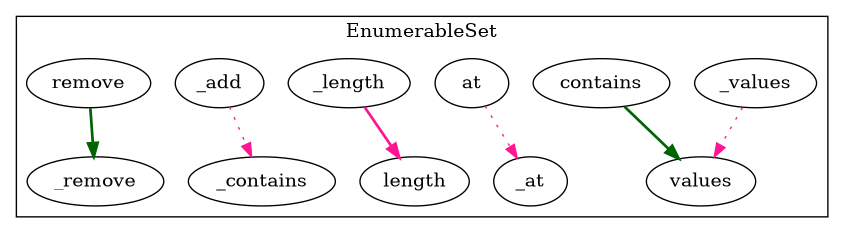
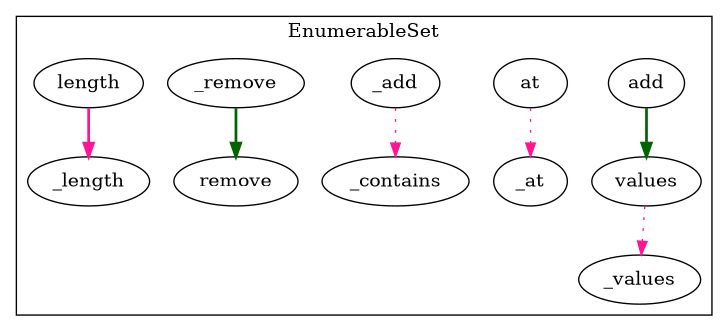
node "contains": label "contains" -> "add"
edge "remove" -> "_remove": reversed
edge "_values" -> "values": reversed
edge "_length" -> "length": reversed
